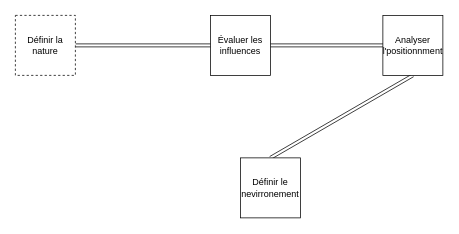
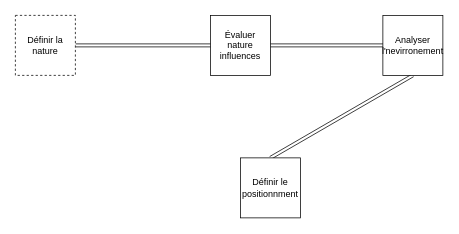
node "Évaluer les influences": label "Évaluer les influences" -> "Évaluer nature influences"
node "Analyser l'positionnment": label "Analyser l'positionnment" -> "Analyser l'nevirronement"
node "Définir le nevirronement": label "Définir le nevirronement" -> "Définir le positionnment"
